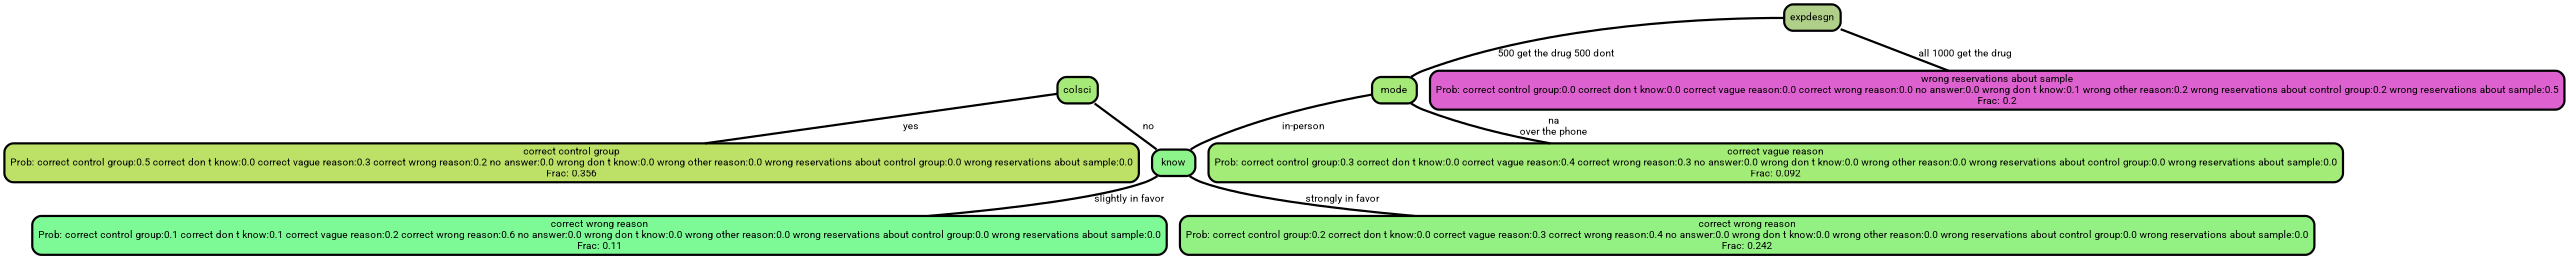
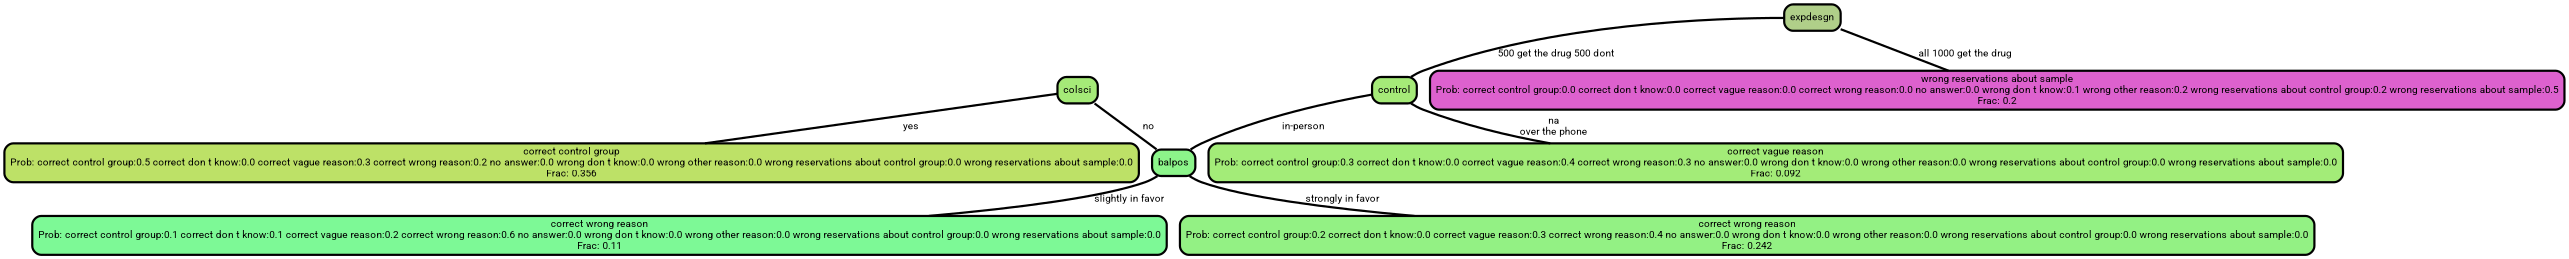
node "mode": label "mode" -> "control"
node "know": label "know" -> "balpos"
